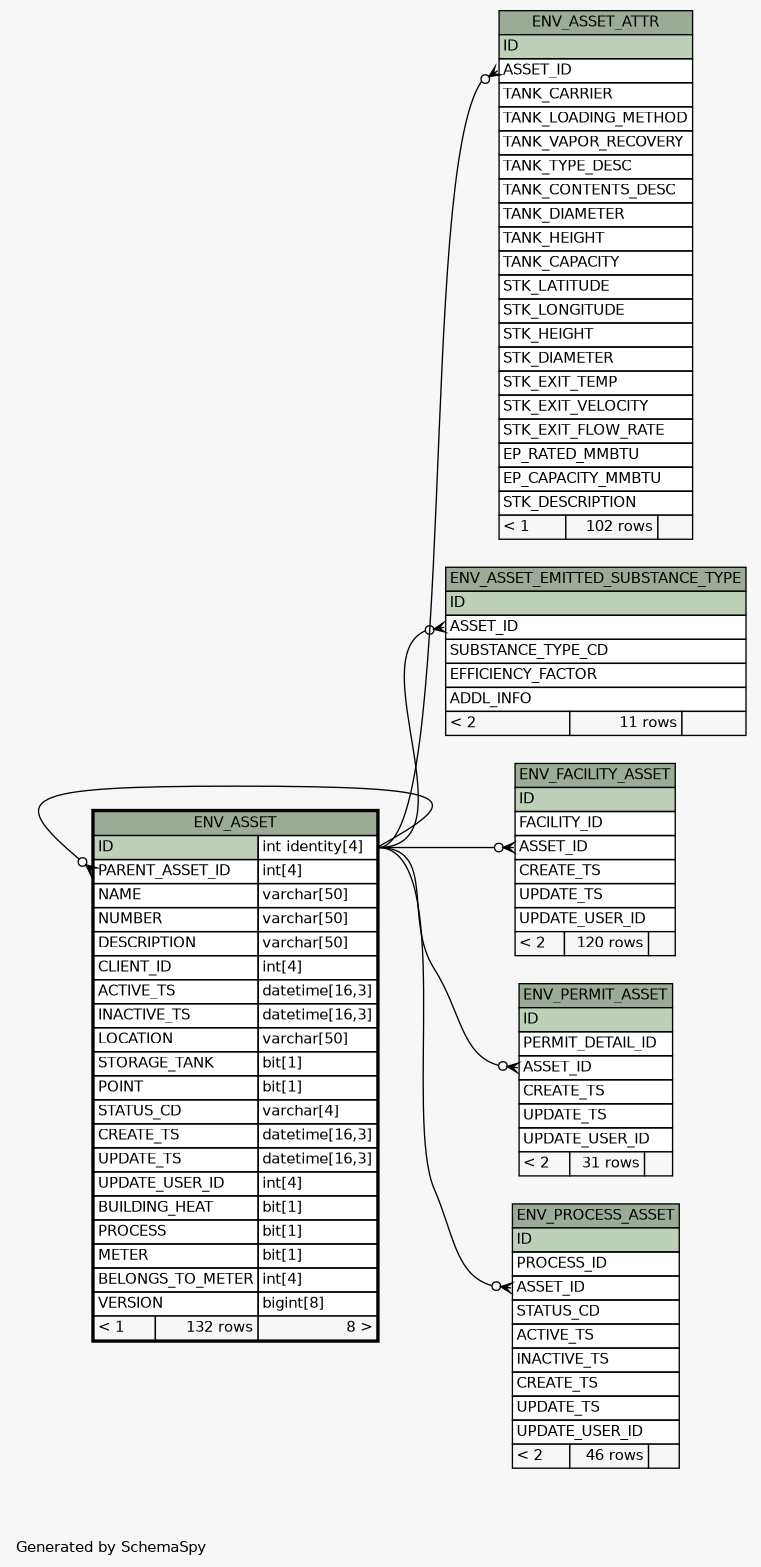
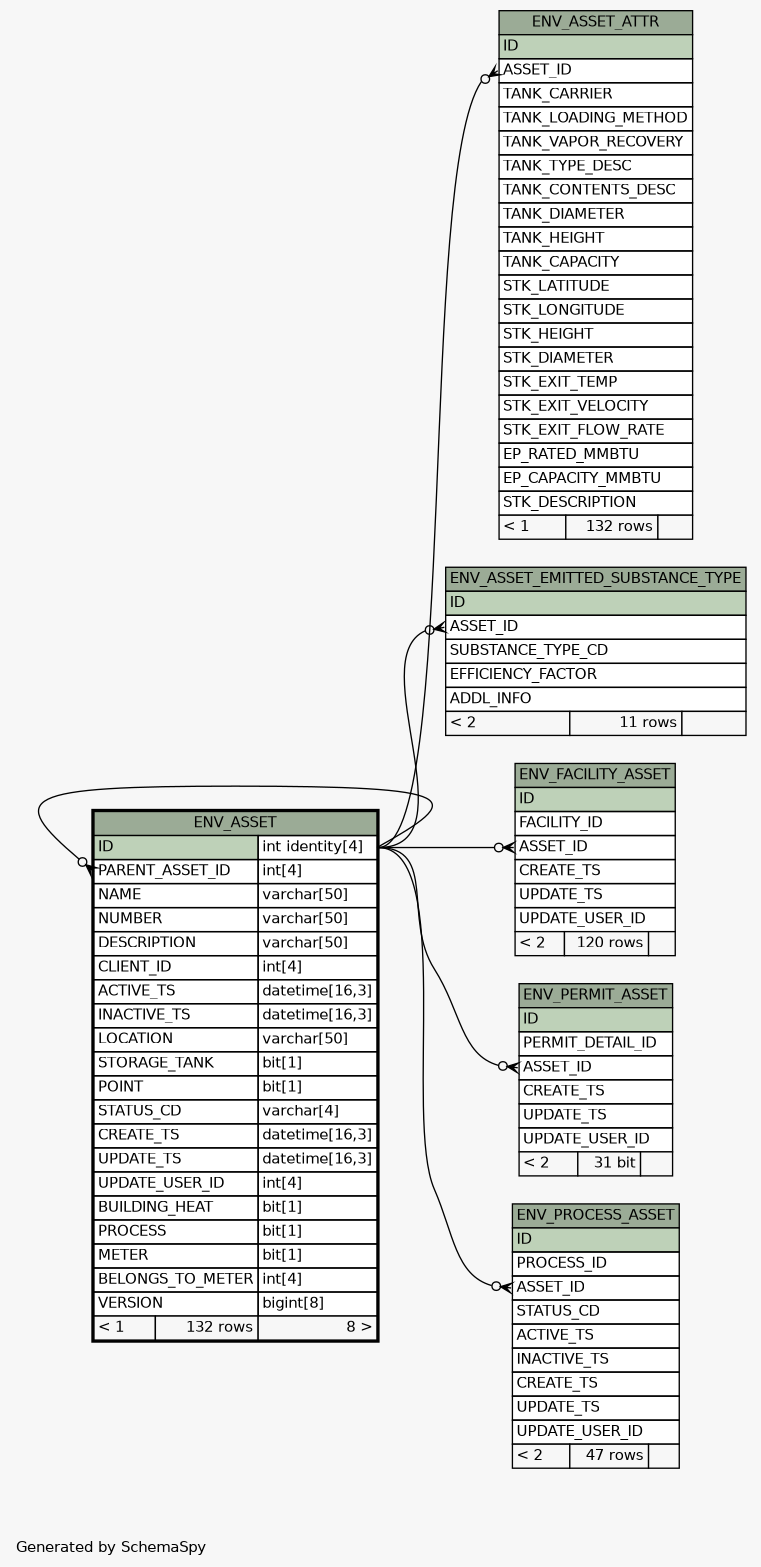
node "ENV_ASSET_ATTR": text "102 rows" -> "132 rows"
node "ENV_PERMIT_ASSET": text "31 rows" -> "31 bit"
node "ENV_PROCESS_ASSET": text "46 rows" -> "47 rows"
